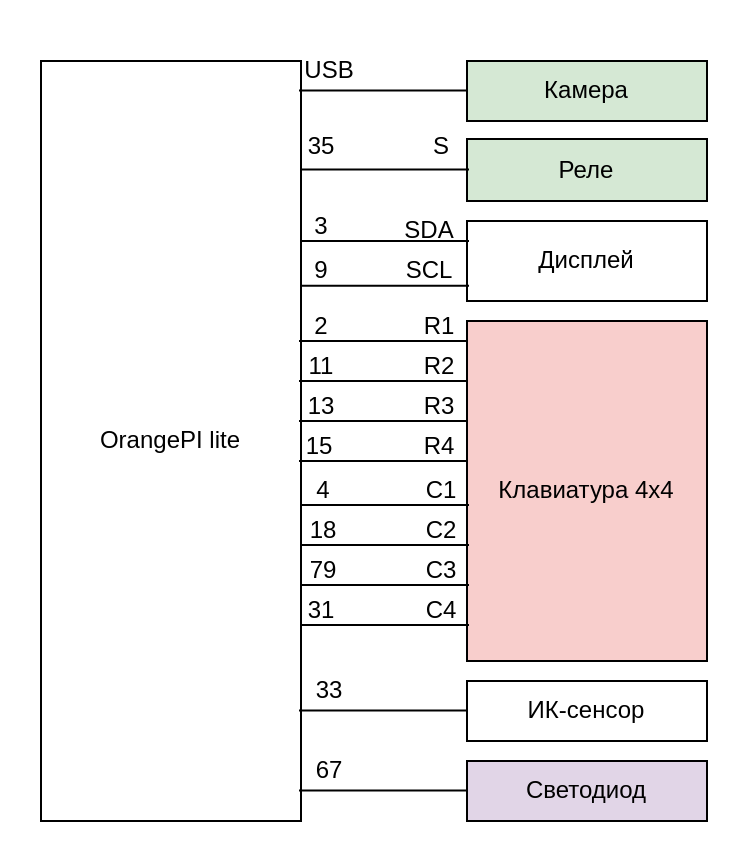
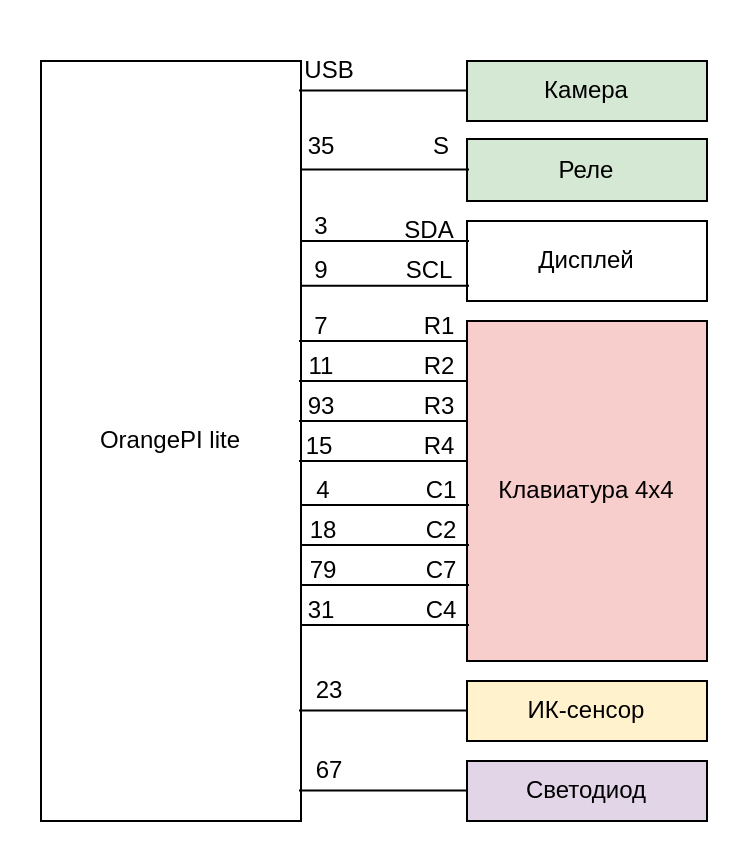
node "2": label "2" -> "7"
node "13": label "13" -> "93"
node "C3": label "C3" -> "C7"
node "33": label "33" -> "23"
node "ИК-сенсор": fillcolor #ffffff -> #fff2cc
